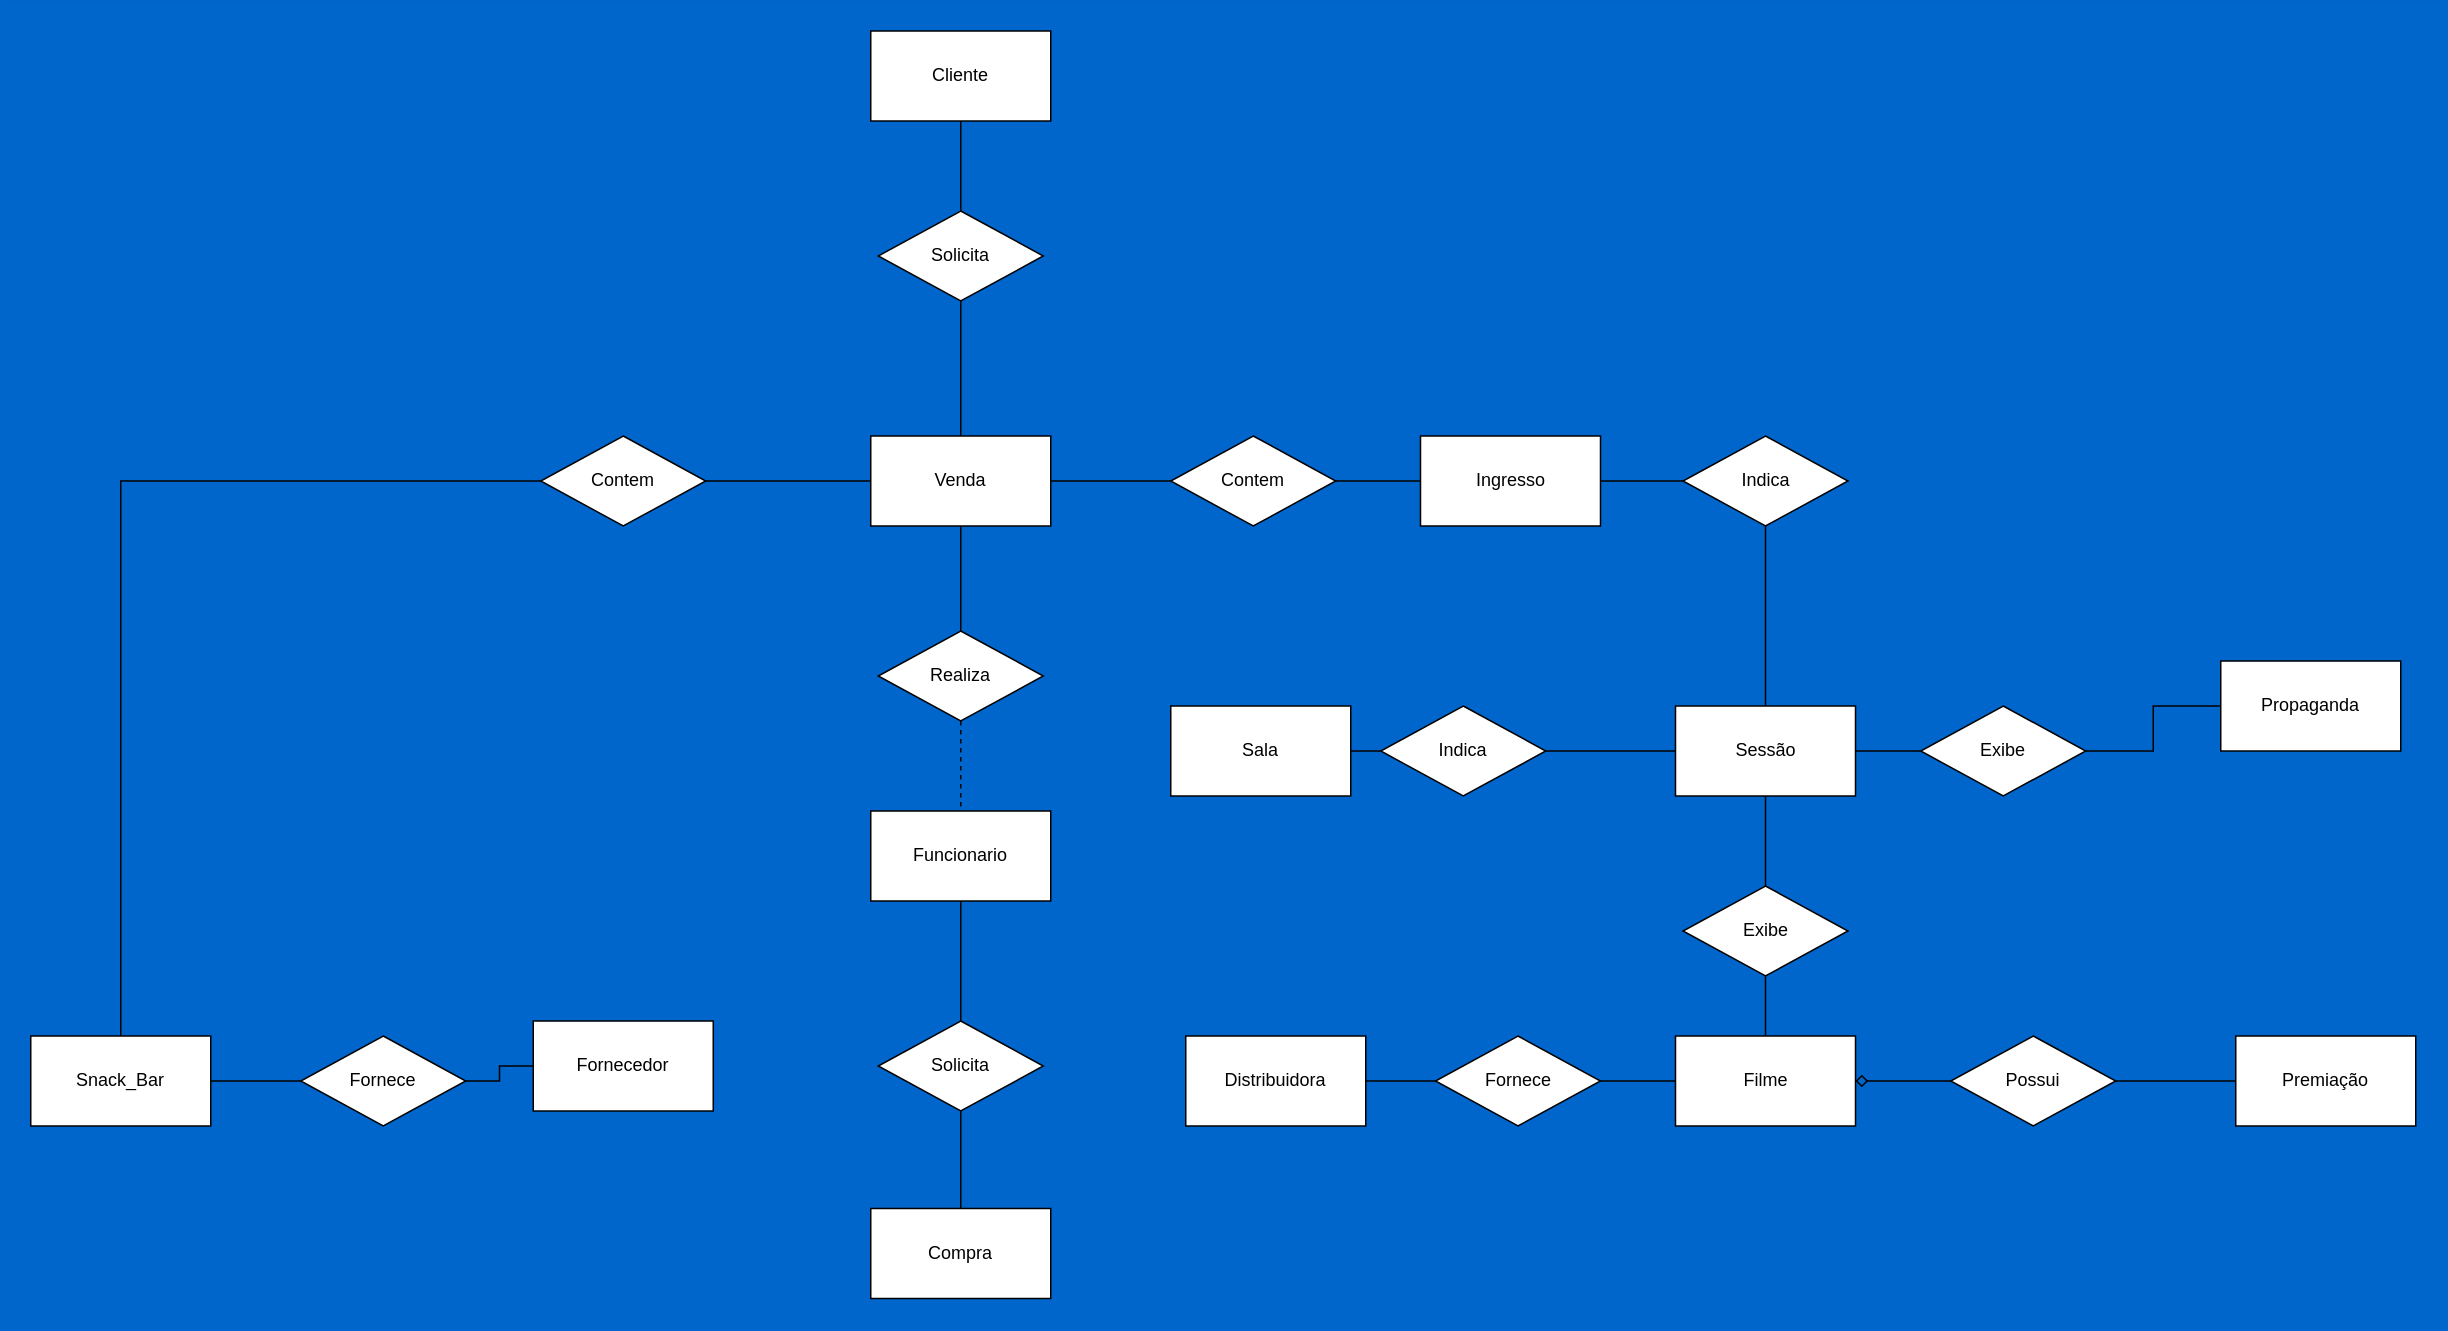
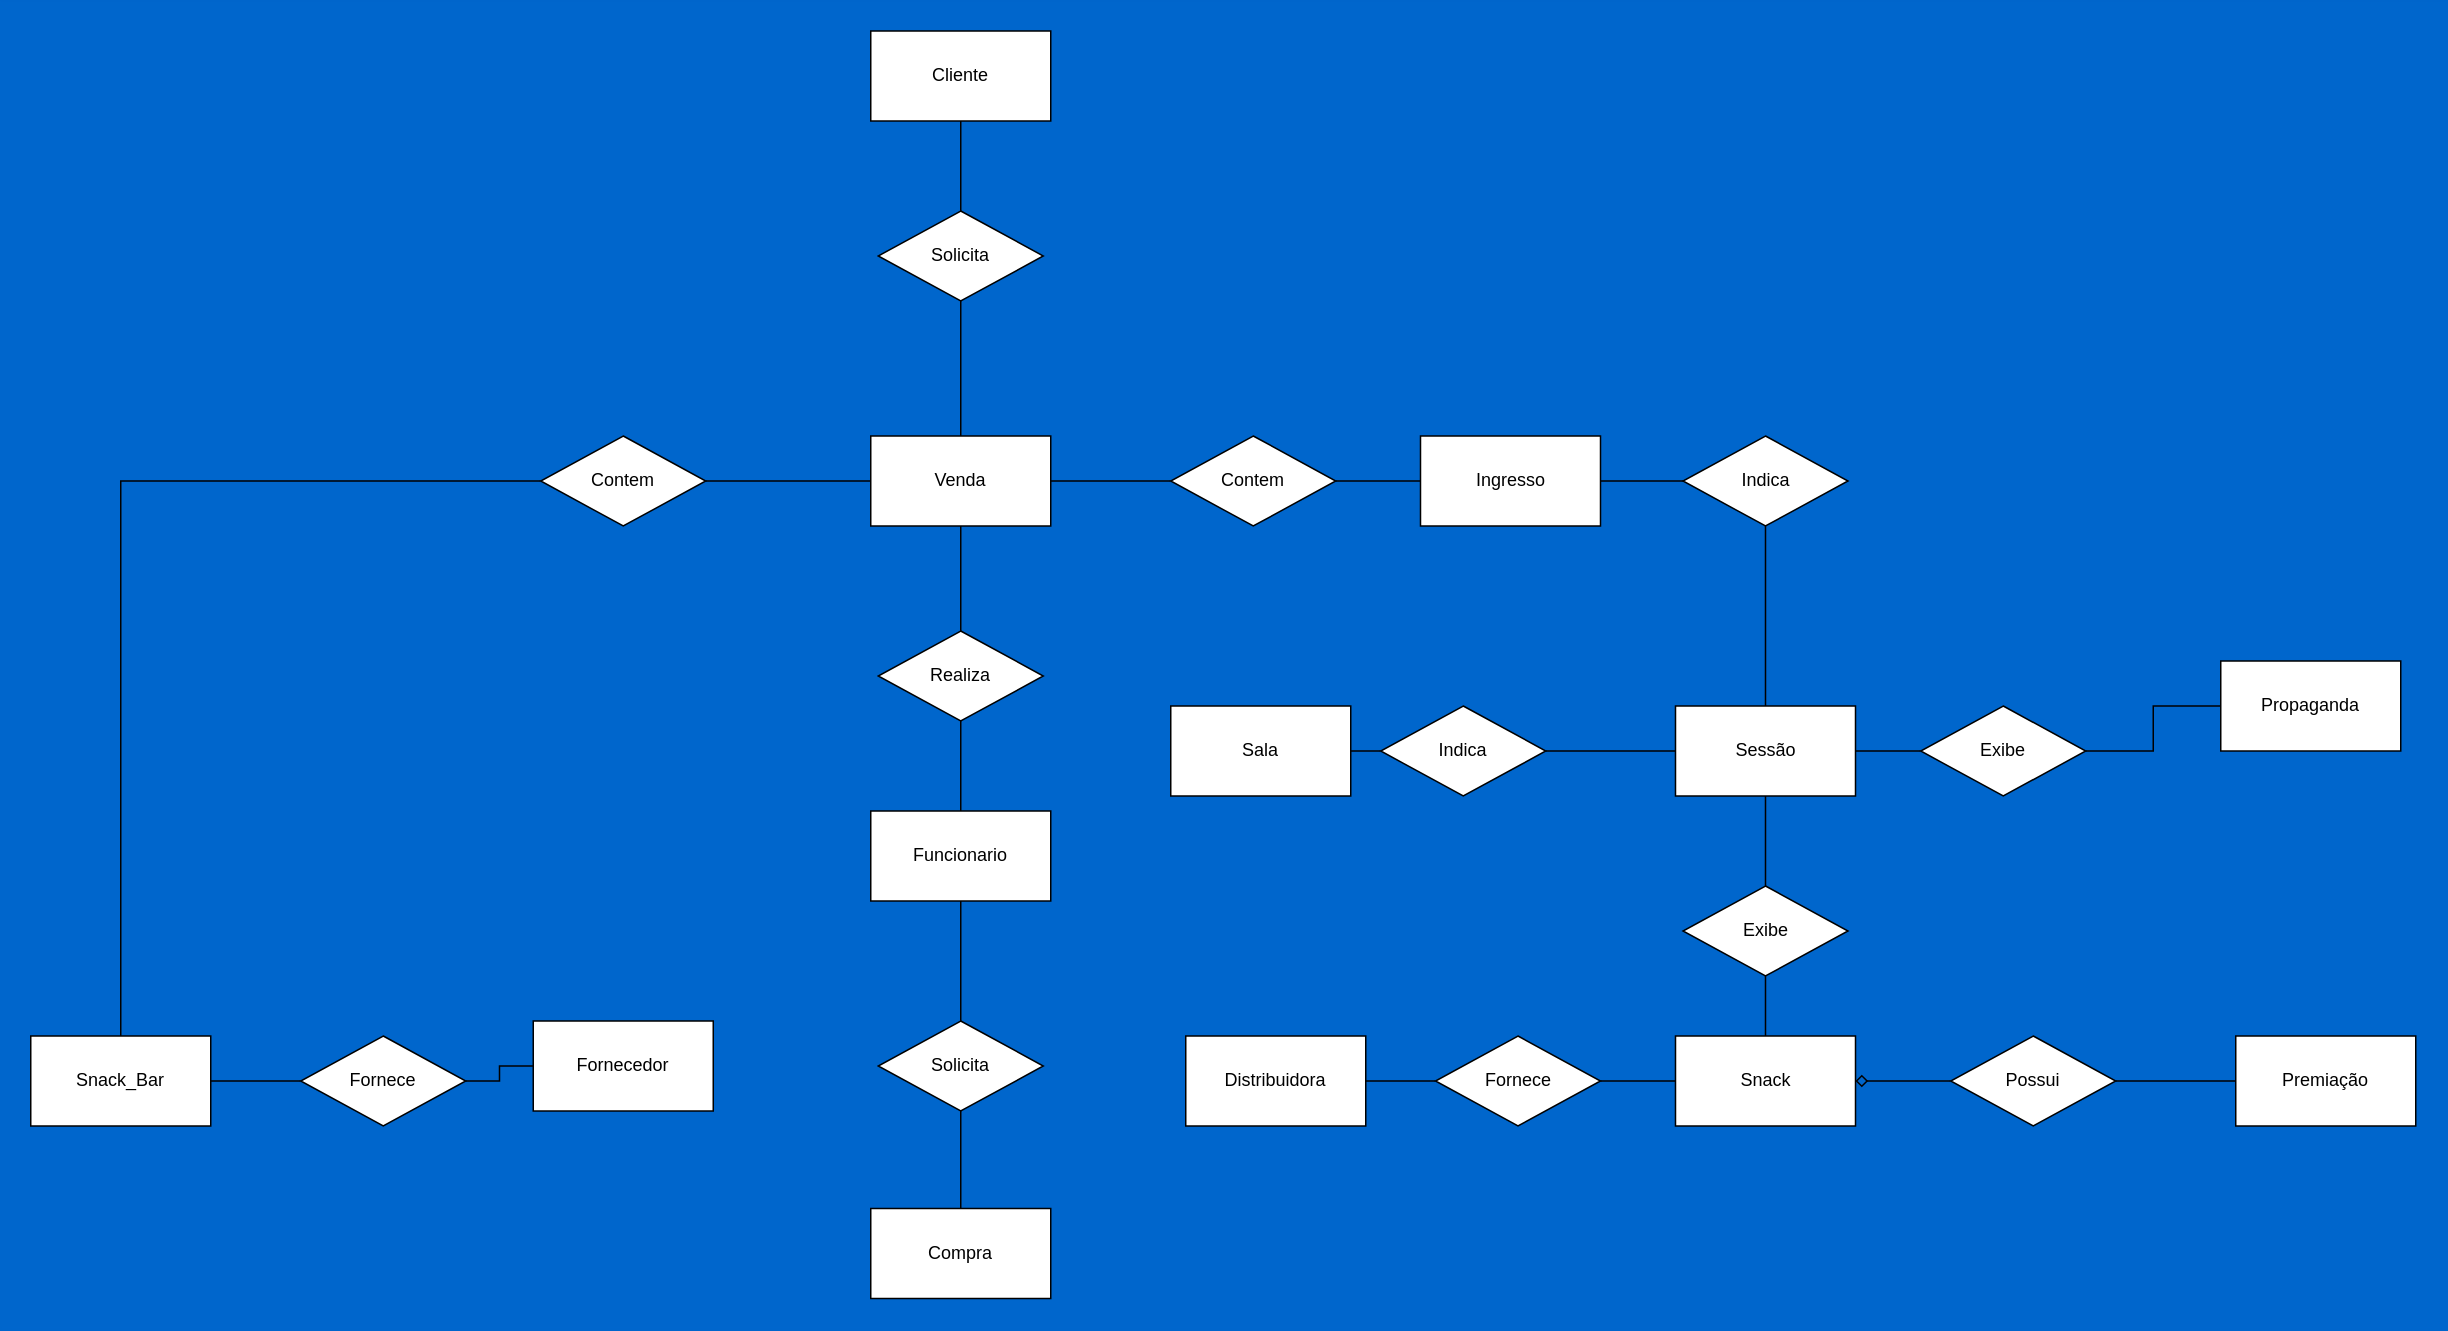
edge "Realiza" -- "Funcionario": style dashed -> solid
node "Filme": label "Filme" -> "Snack"
